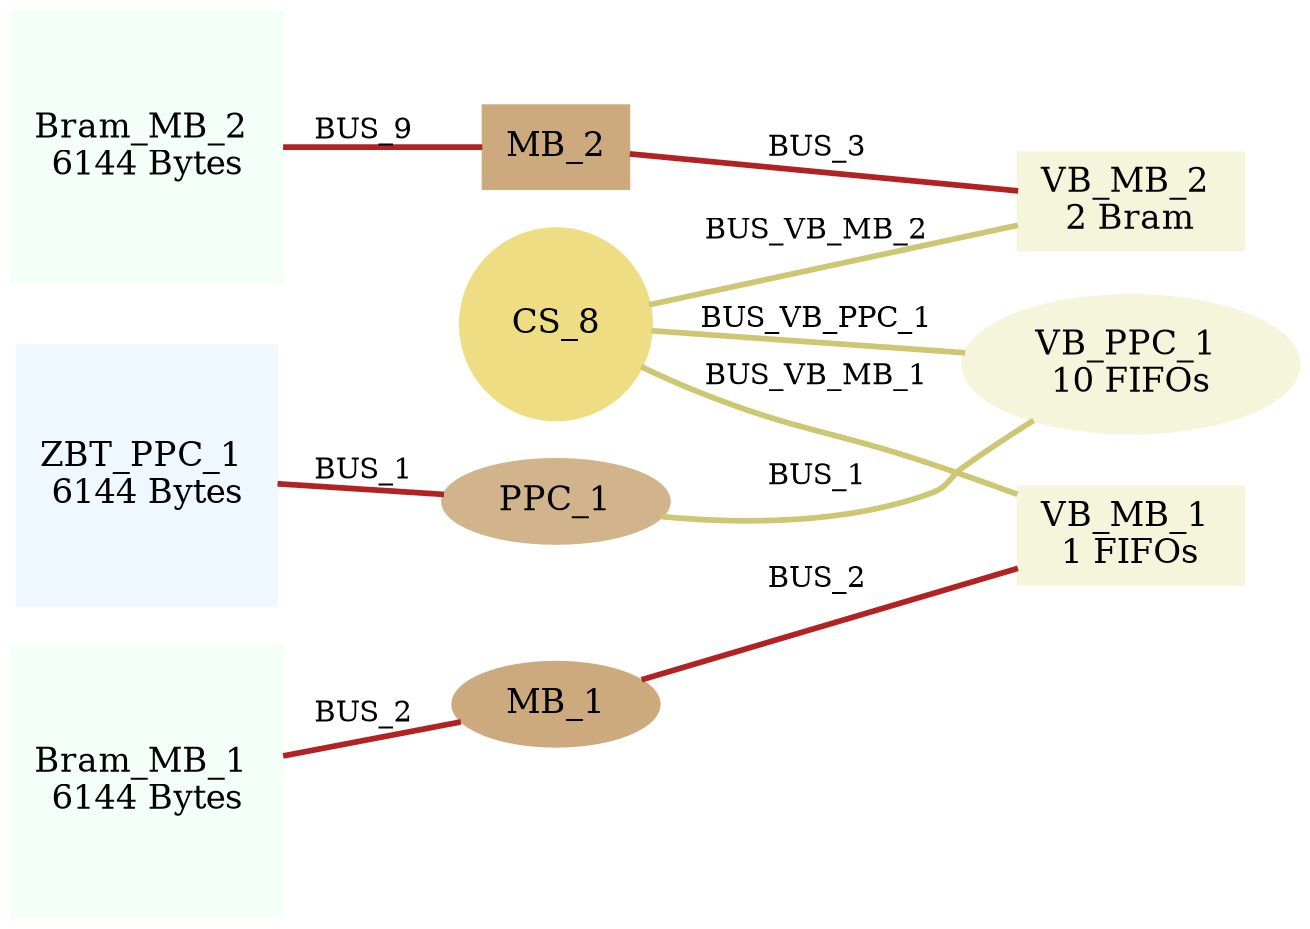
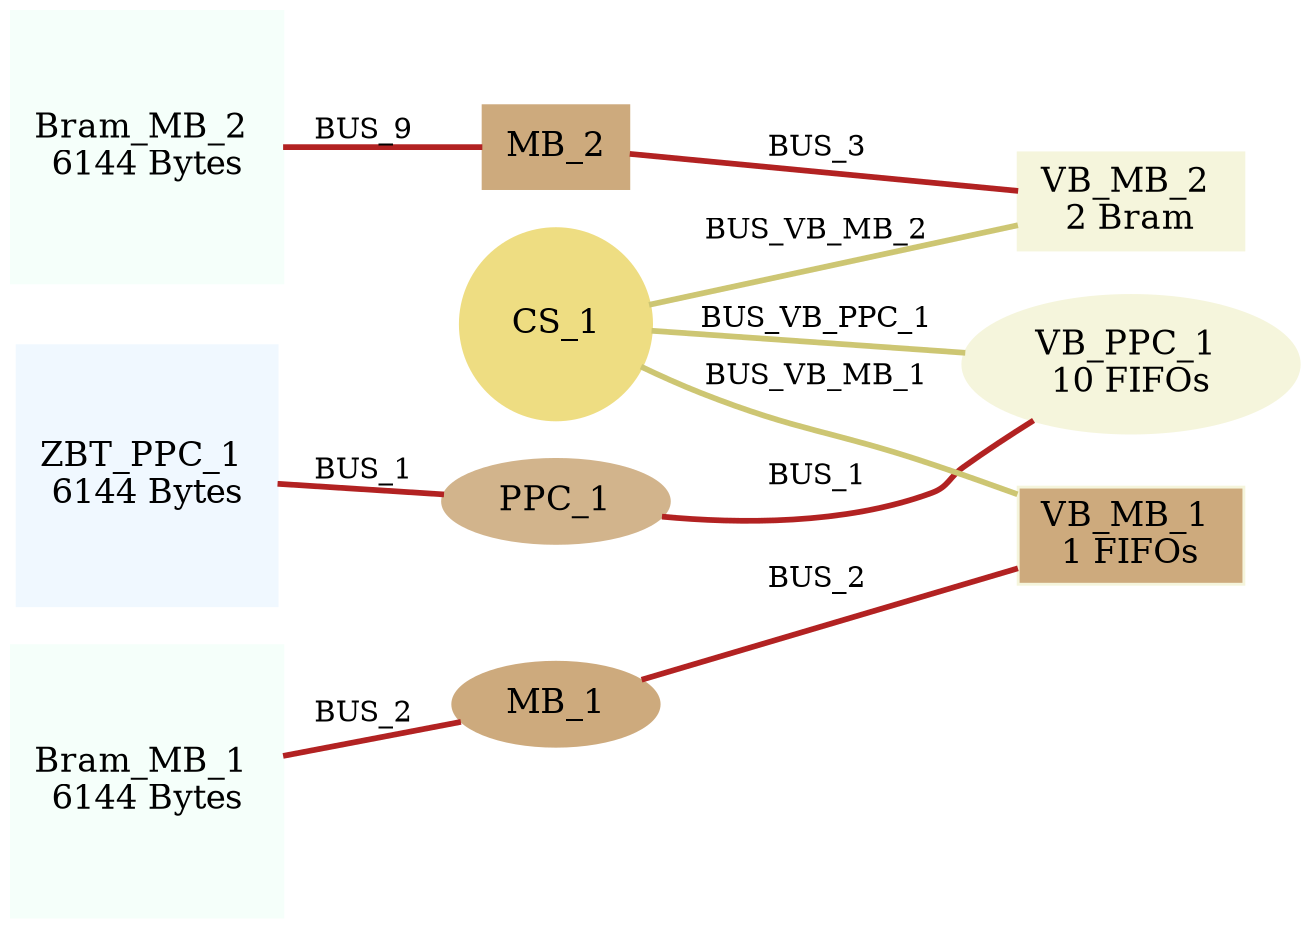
node "CS_8": label "CS_8" -> "CS_1"
edge "VB_PPC_1 10 FIFOs" -- "PPC_1": color khaki3 -> firebrick
node "VB_MB_1 1 FIFOs": fillcolor beige -> burlywood3
